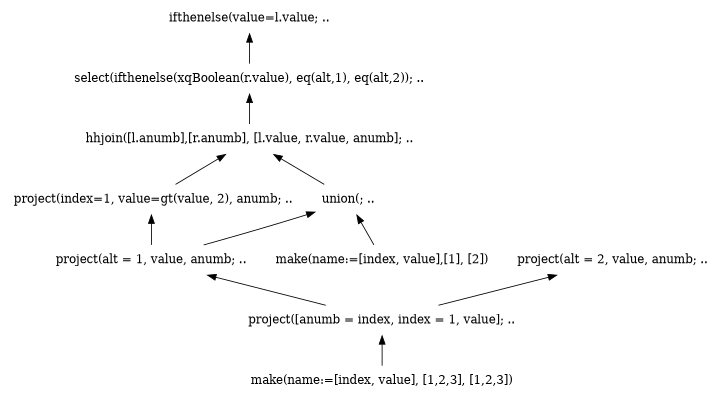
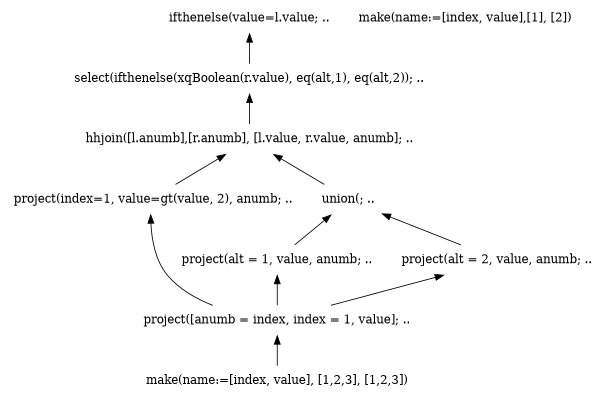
edge "project(index=1, value=gt(value, 2), anumb; .." -- "project(alt = 1, value, anumb; ..": now "project(index=1, value=gt(value, 2), anumb; .." -- "project([anumb = index, index = 1, value]; .."
edge "union(; .." -- "make(name:=[index, value],[1], [2])": now "union(; .." -- "project(alt = 2, value, anumb; .."
